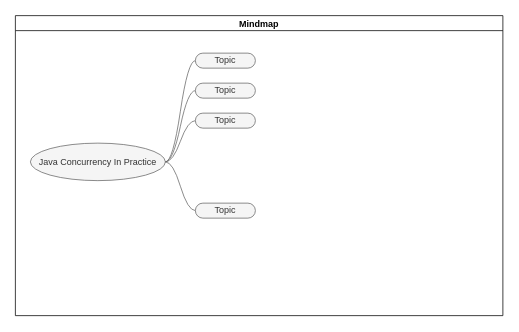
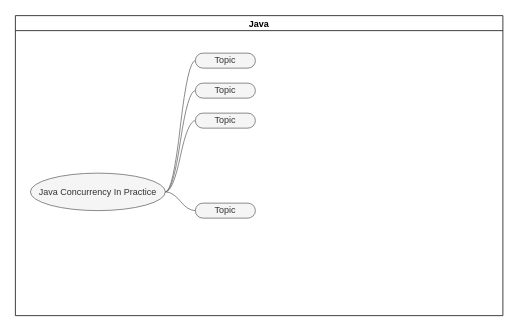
node "Mindmap": label "Mindmap" -> "Java"
node "Java Concurrency In Practice": moved (98, 162) -> (98, 192)
